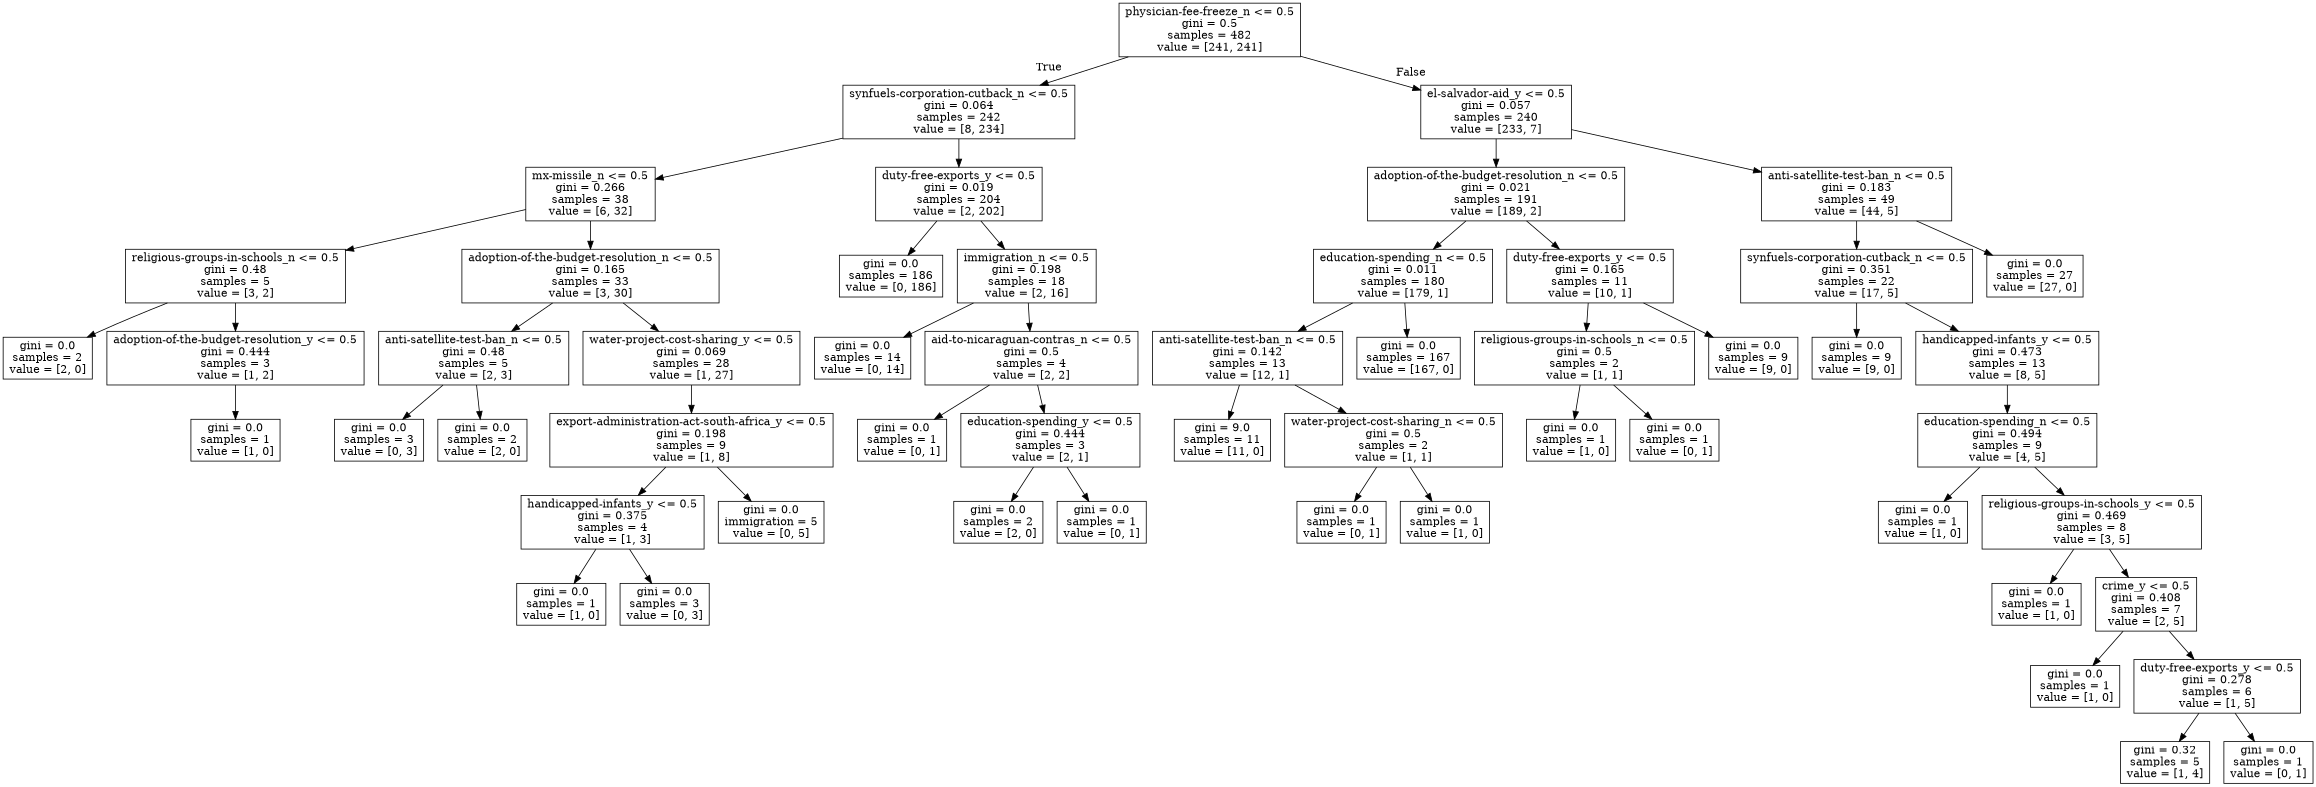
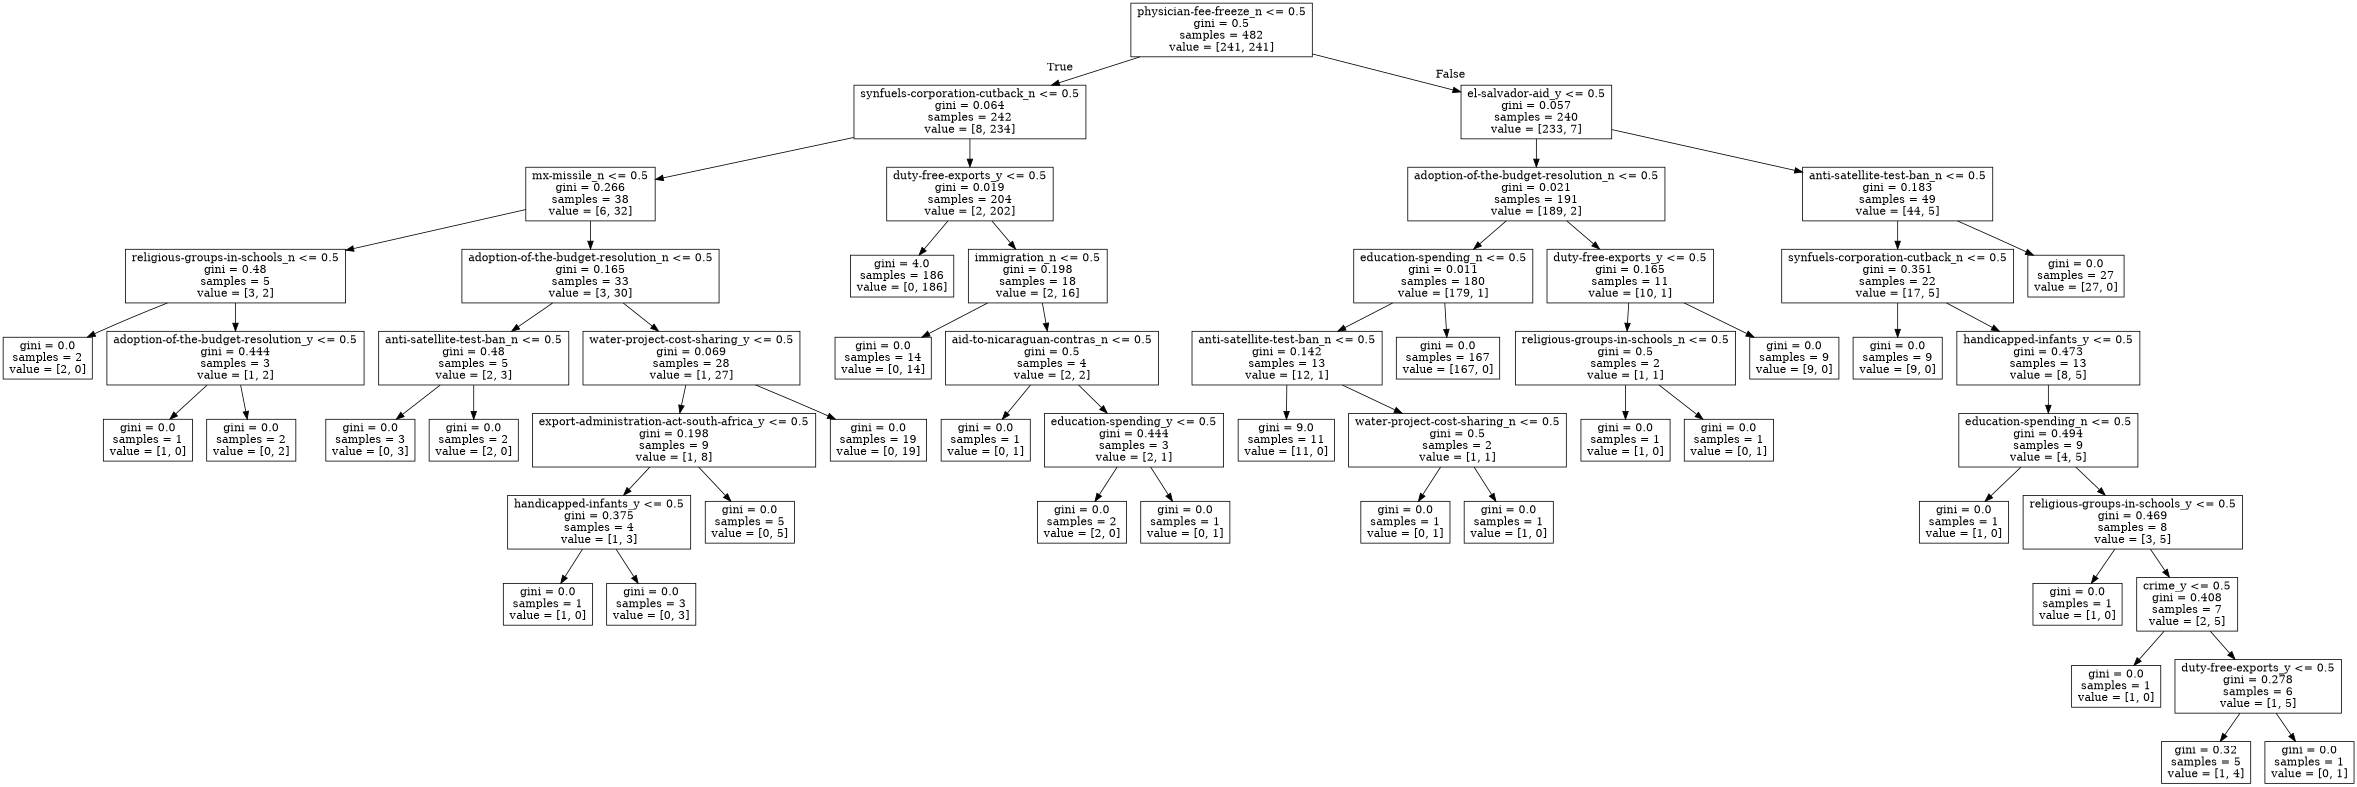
node "gini = 0.0 samples = 186 value = [0, 186]": label "gini = 0.0 samples = 186 value = [0, 186]" -> "gini = 4.0 samples = 186 value = [0, 186]"
node "gini = 0.0 samples = 2 value = [0, 2]": added
node "gini = 0.0 samples = 19 value = [0, 19]": added
node "gini = 0.0 immigration = 5 value = [0, 5]": label "gini = 0.0 immigration = 5 value = [0, 5]" -> "gini = 0.0 samples = 5 value = [0, 5]"
